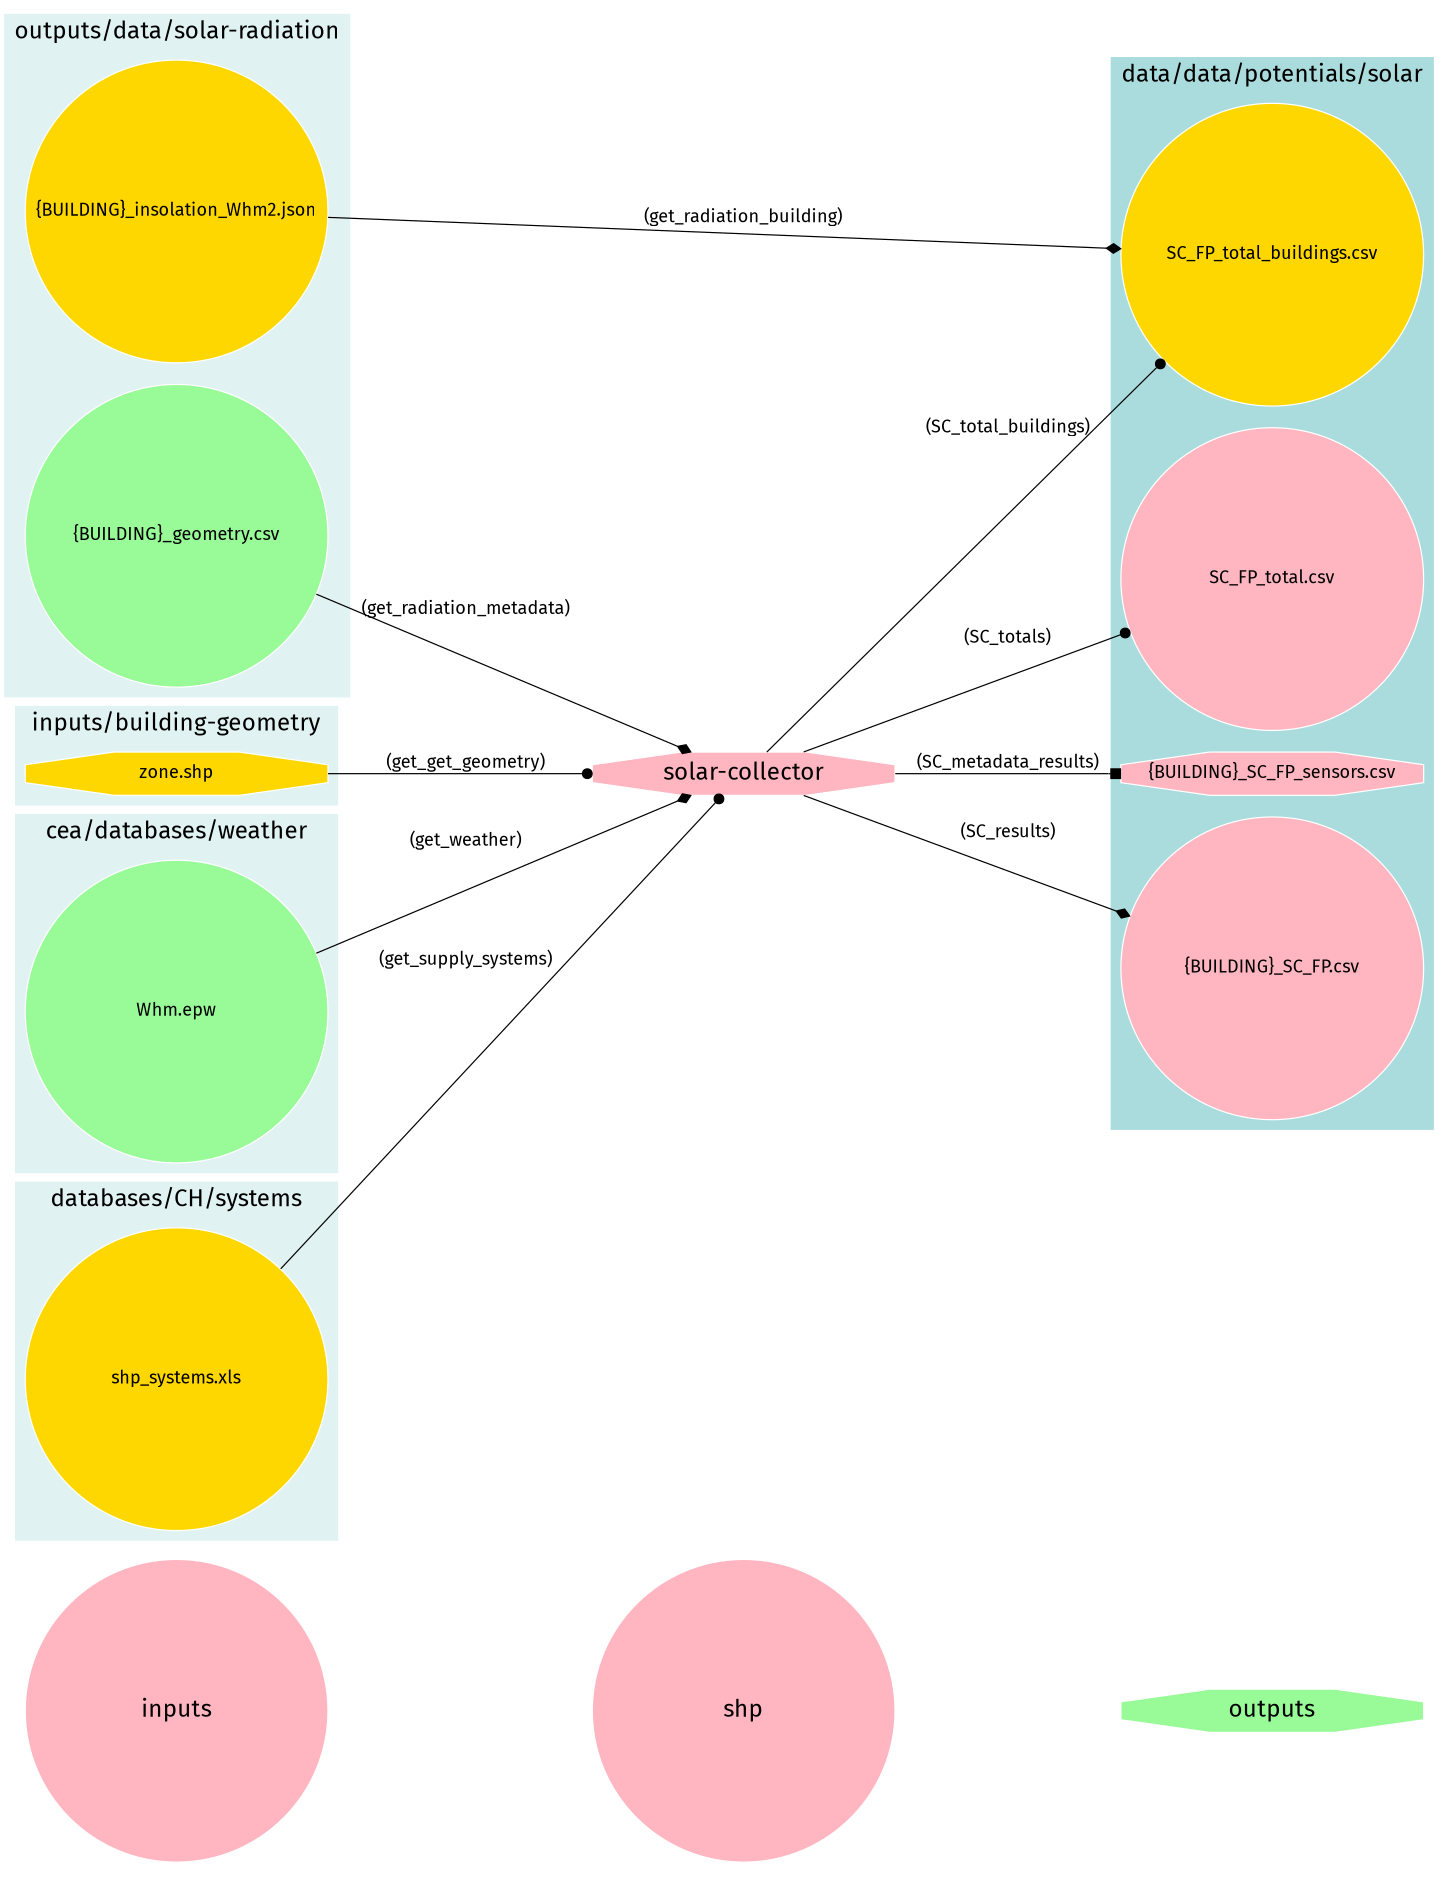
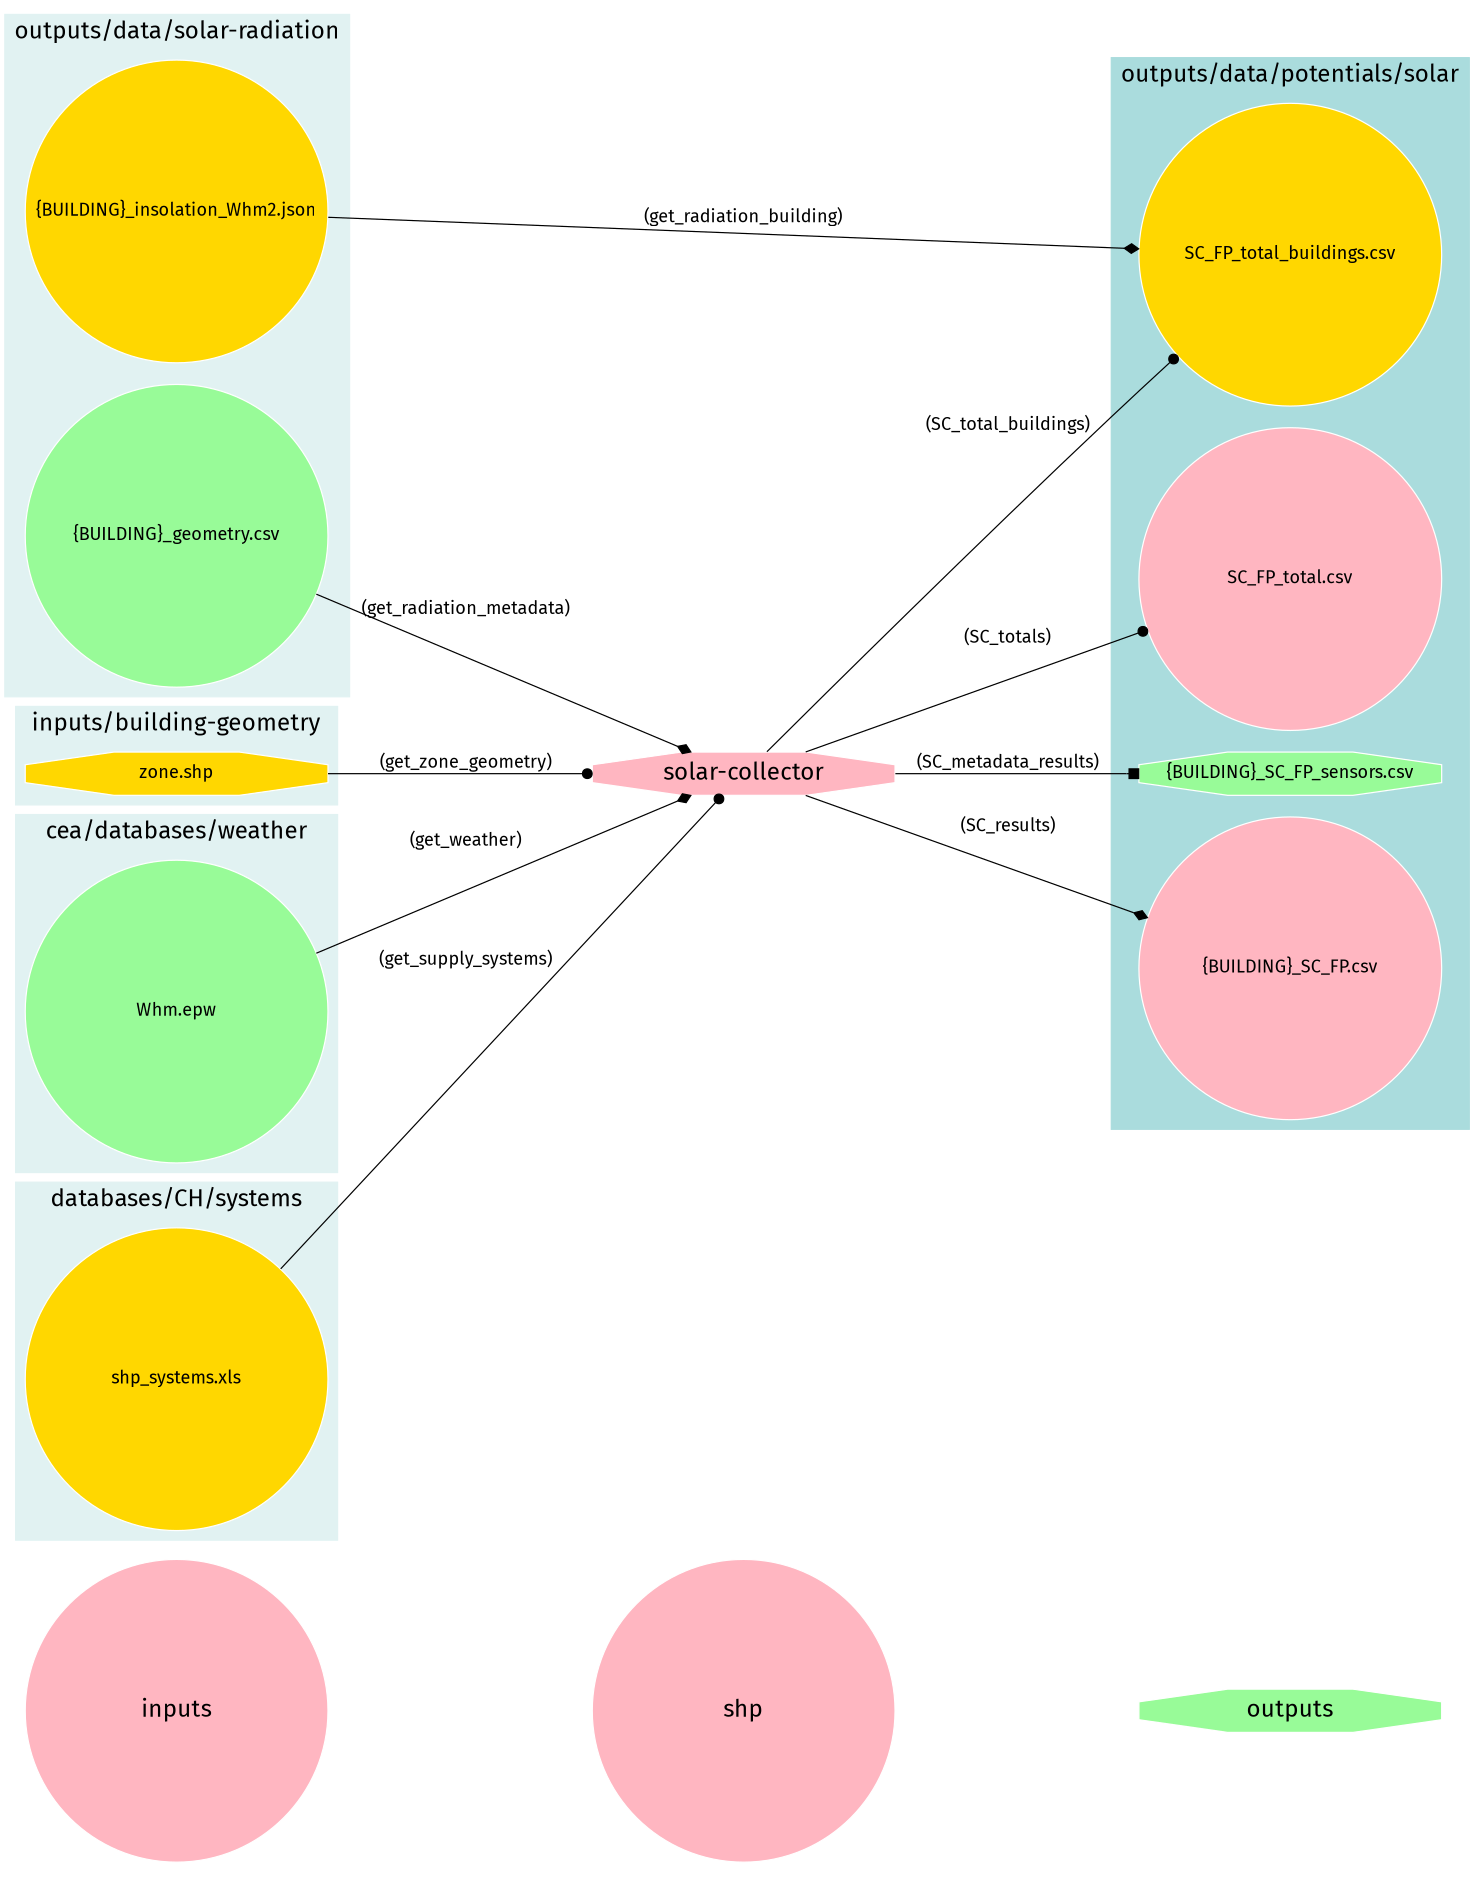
cluster "data/data/potentials/solar": label "data/data/potentials/solar" -> "outputs/data/potentials/solar"
edge "zone.shp" -> "solar-collector": label "(get_get_geometry)" -> "(get_zone_geometry)"
node "{BUILDING}_SC_FP_sensors.csv": fillcolor lightpink -> palegreen
